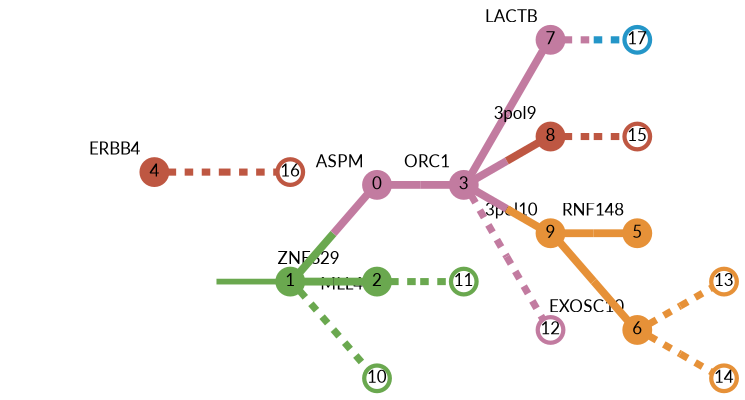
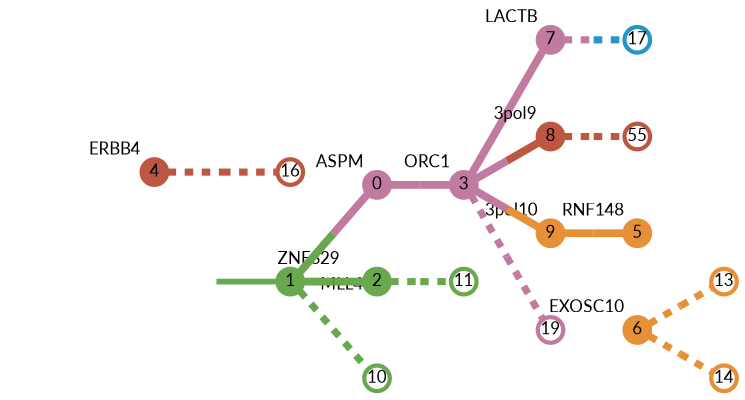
node "15": label "15" -> "55"
edge "9 3pol10" -> "6 EXOSC10": removed
node "12": label "12" -> "19"
